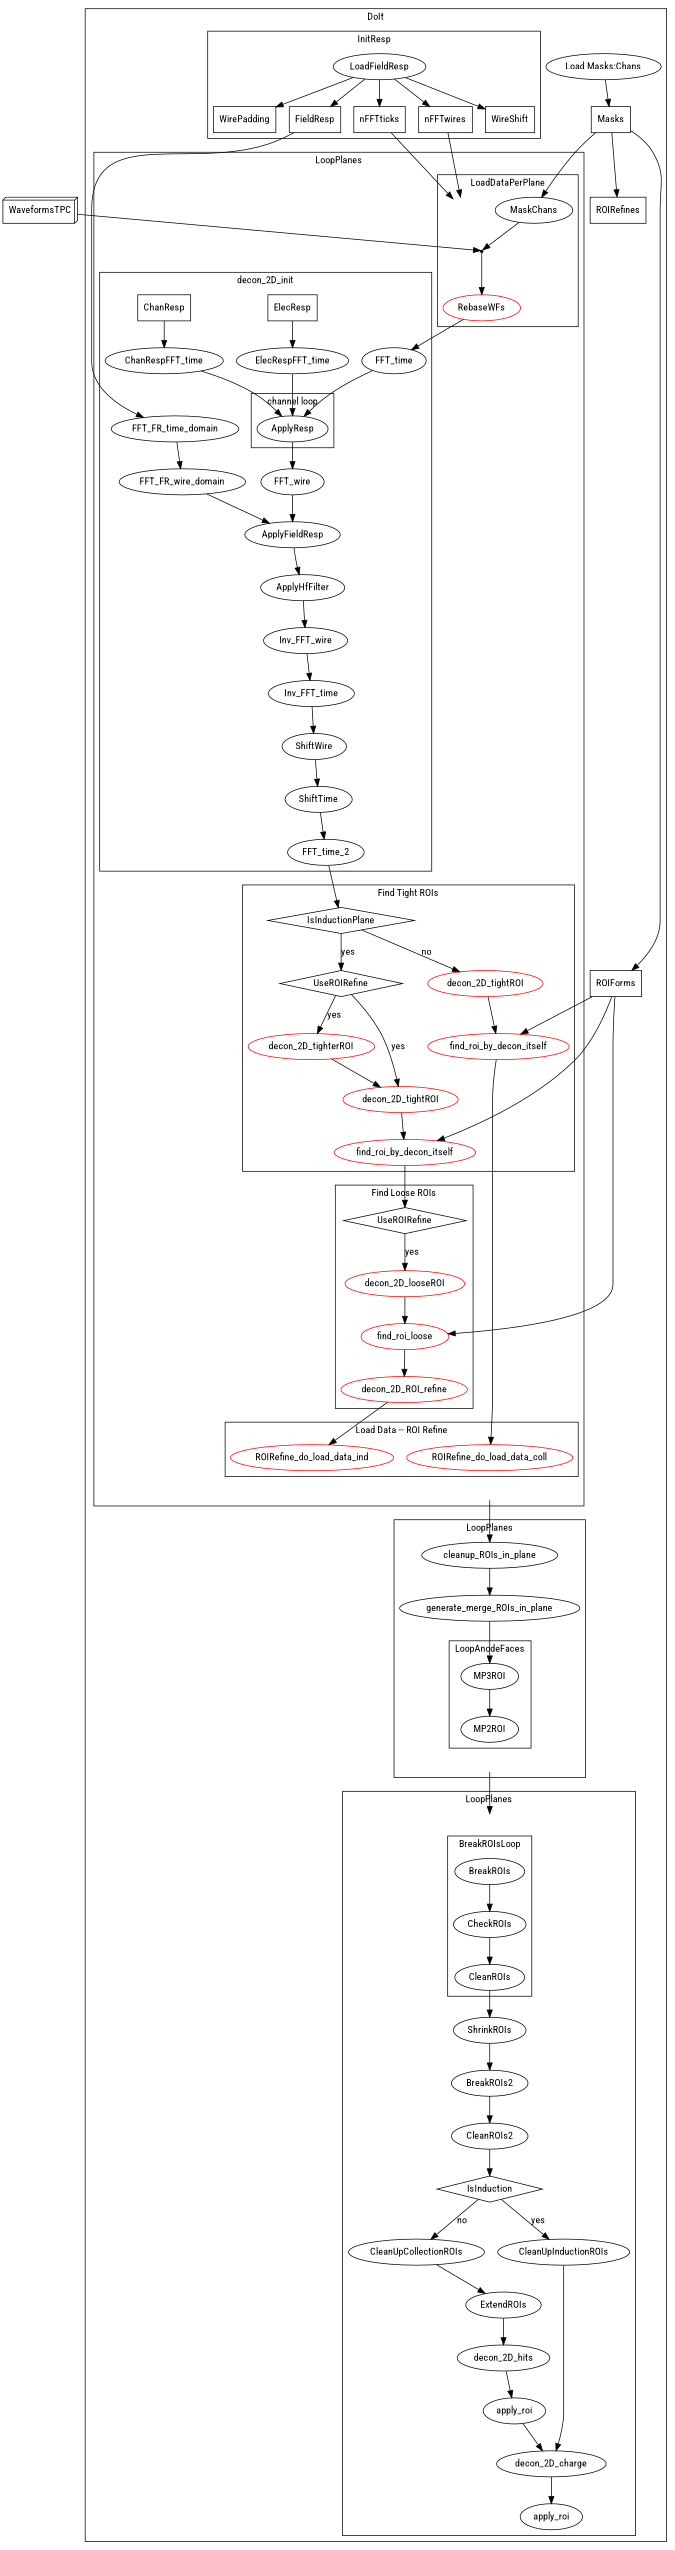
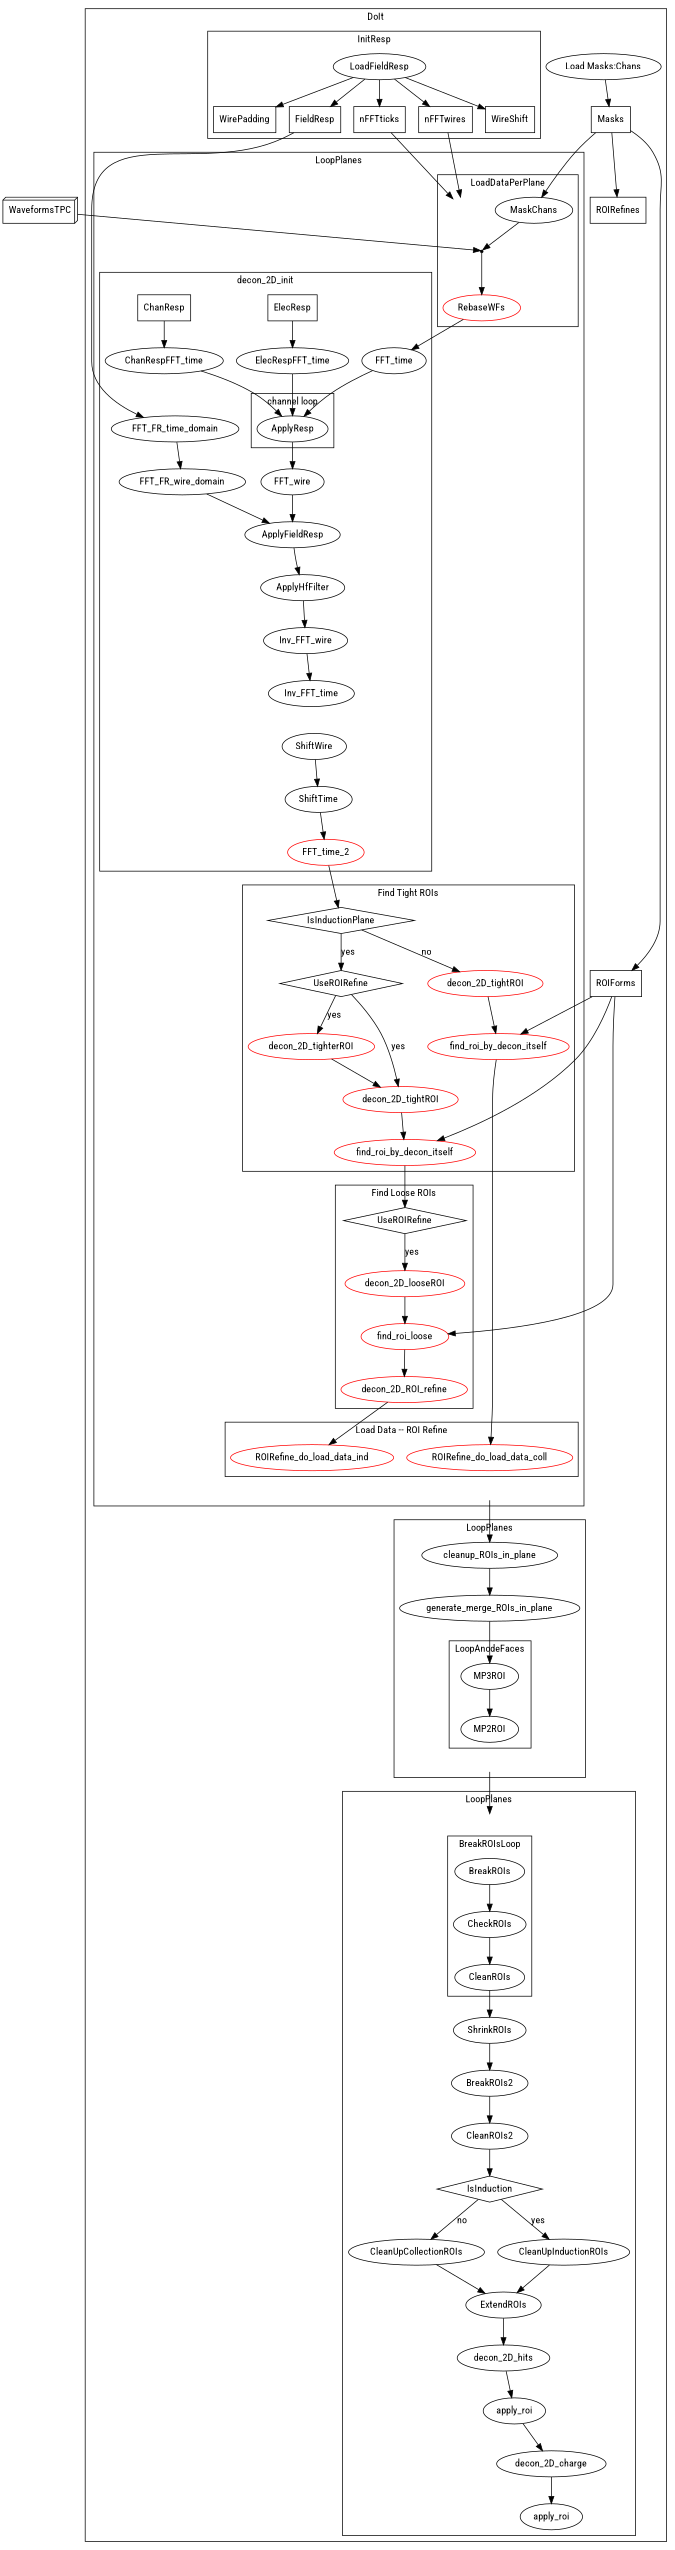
edge "Inv_FFT_time" -> "ShiftWire": removed
node "FFT_time_2": color black -> red
edge "CleanUpInductionROIs" -> "decon_2D_charge": now "CleanUpInductionROIs" -> "ExtendROIs"
